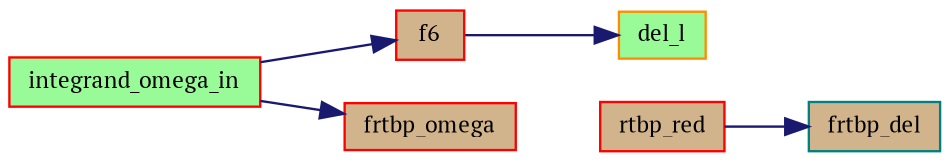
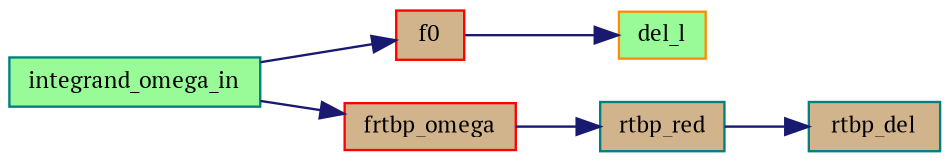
node "f6": label "f6" -> "f0"
node "integrand_omega_in": color red -> teal
edge "frtbp_omega" -> "rtbp_red": added
node "rtbp_red": color red -> teal
node "frtbp_del": label "frtbp_del" -> "rtbp_del"
